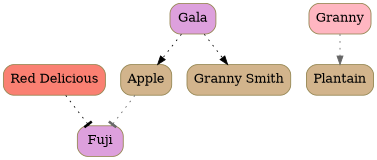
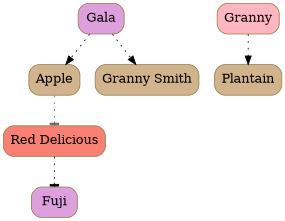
edge "Granny" -> "Plantain": color gray40 -> black
edge "Apple" -> "Fuji": now "Apple" -> "Red Delicious"
